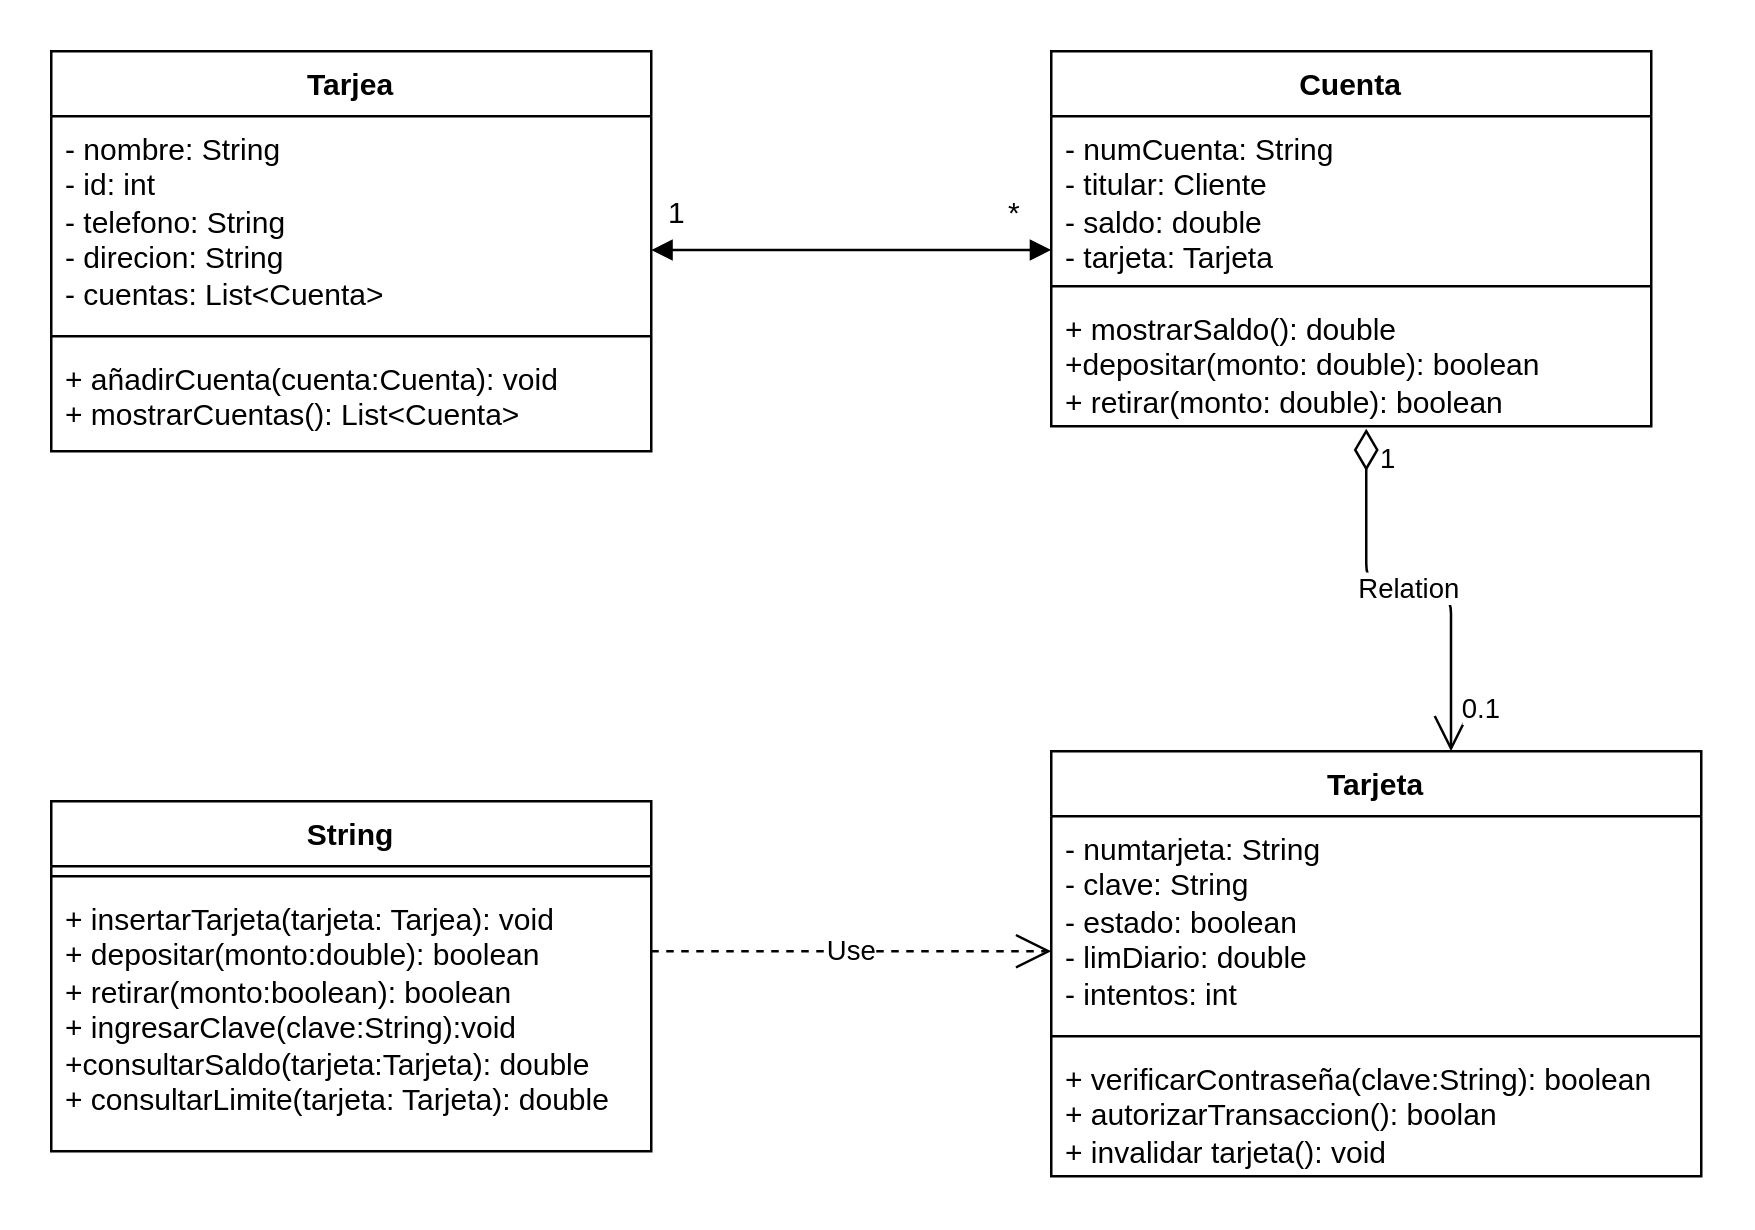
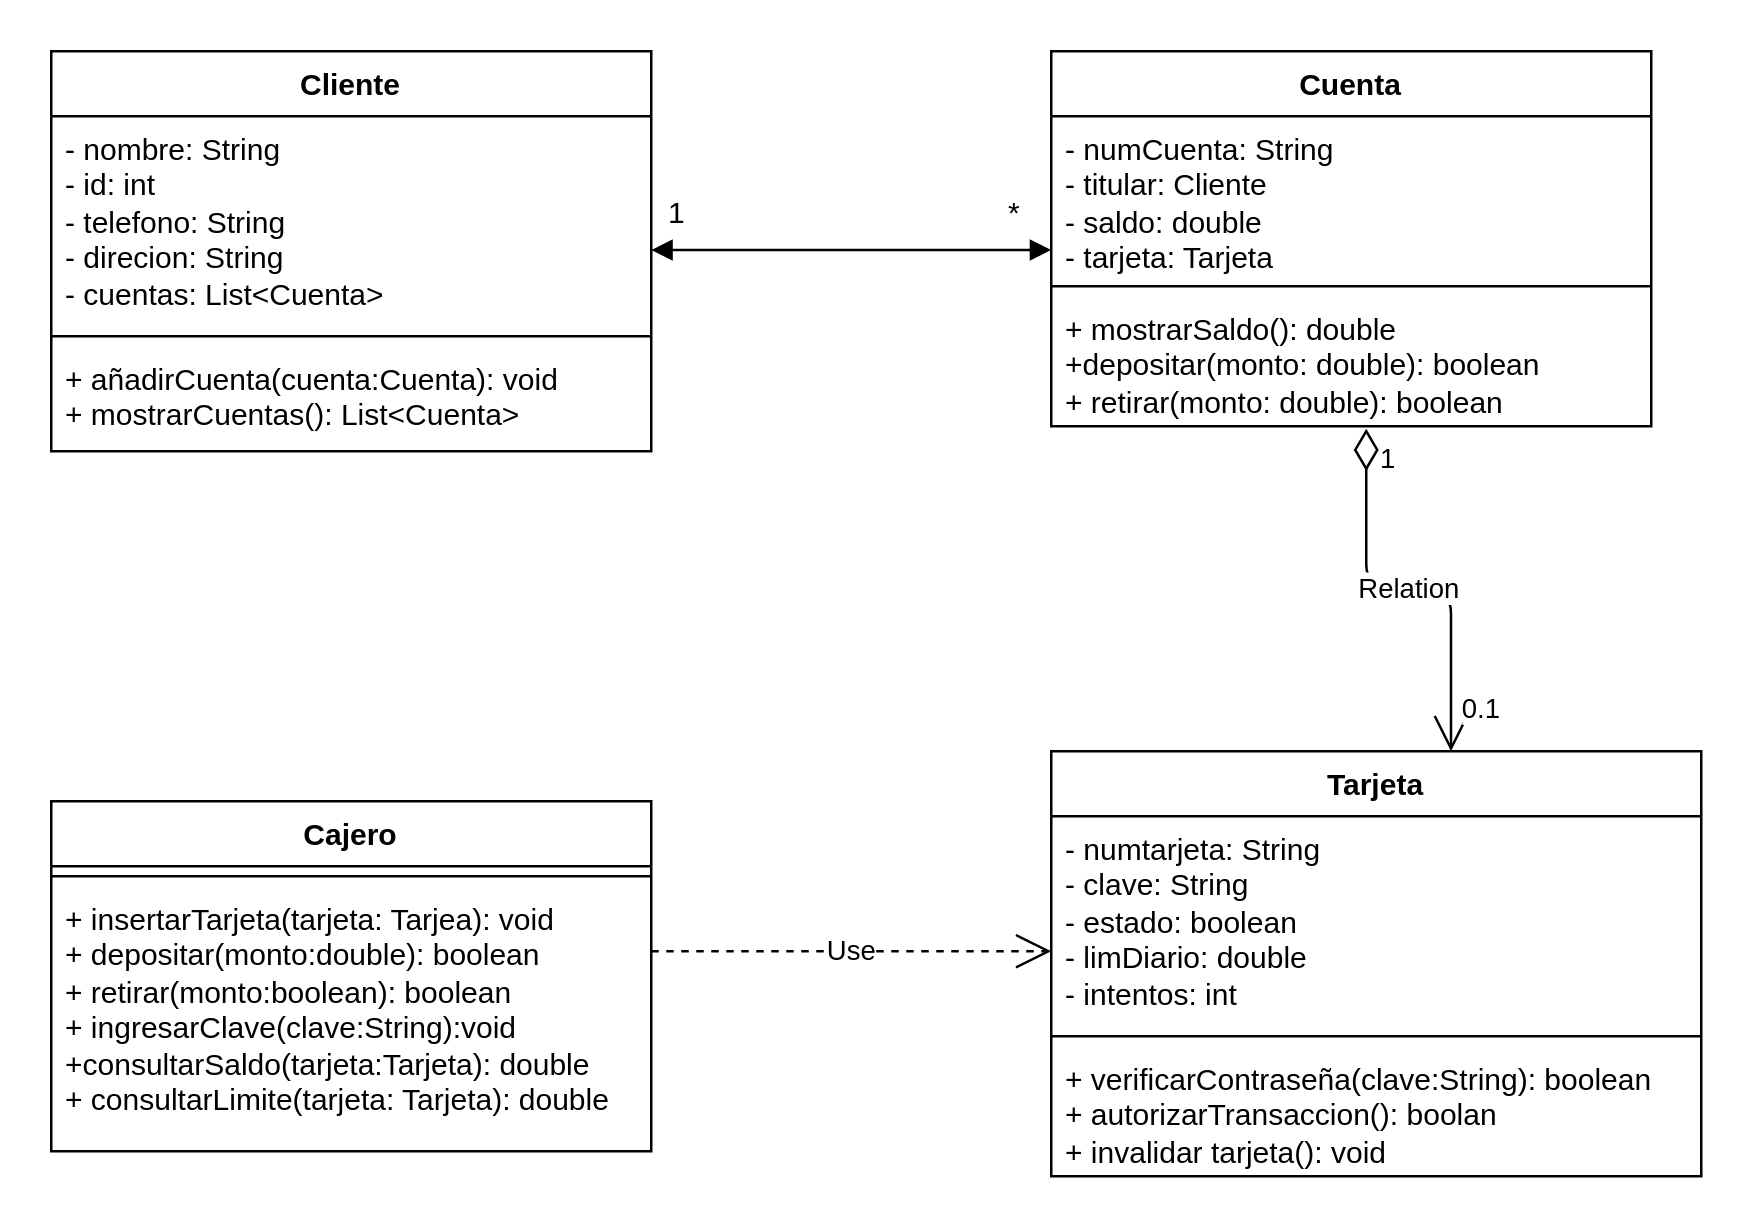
node "Tarjea": label "Tarjea" -> "Cliente"
node "String": label "String" -> "Cajero"
